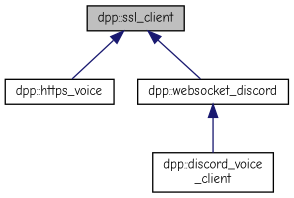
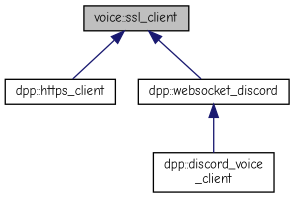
node "dpp::ssl_client": label "dpp::ssl_client" -> "voice::ssl_client"
node "dpp::https_voice": label "dpp::https_voice" -> "dpp::https_client"
